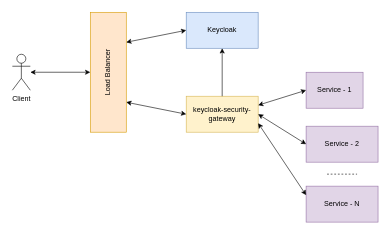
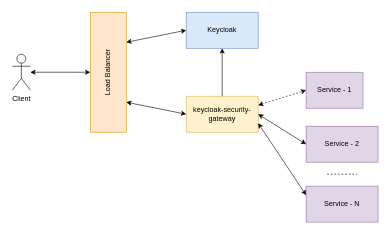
edge "Service - 1" -- "keycloak-security-gateway": style solid -> dashed
